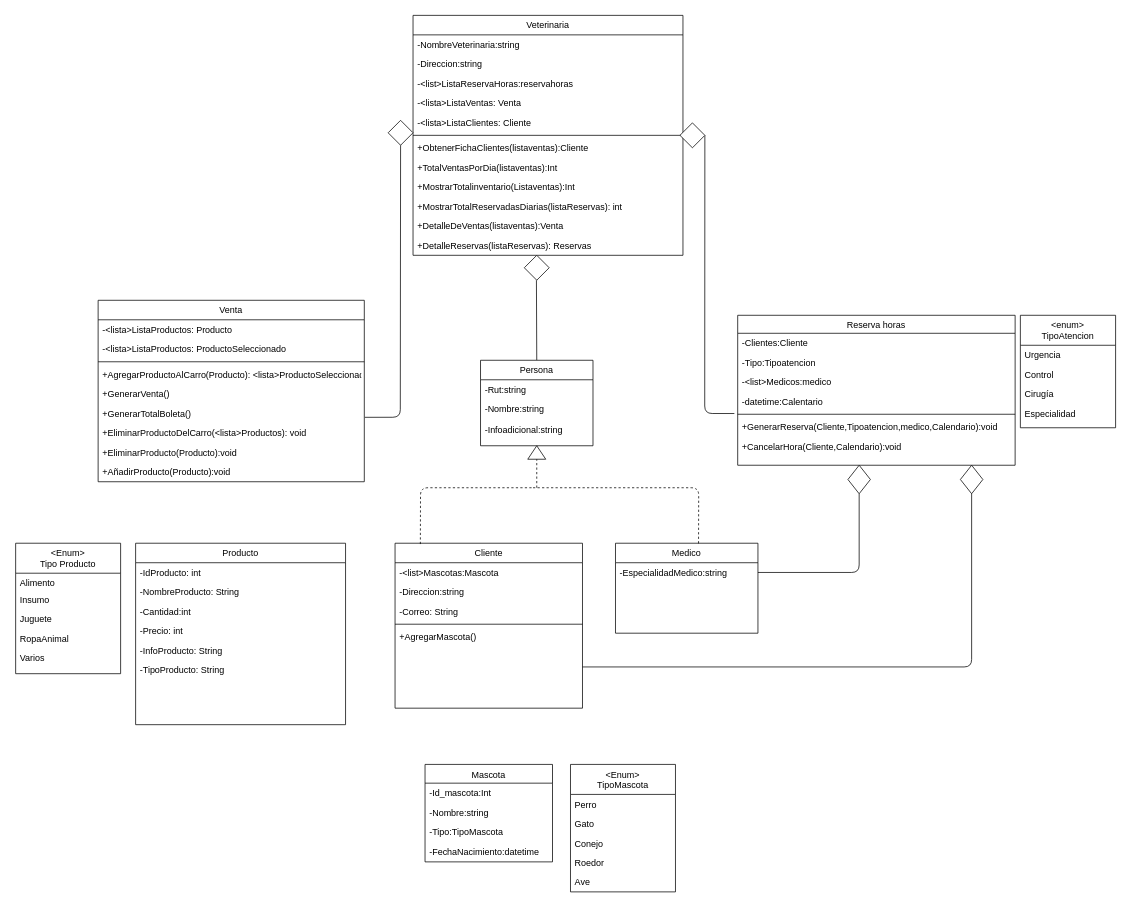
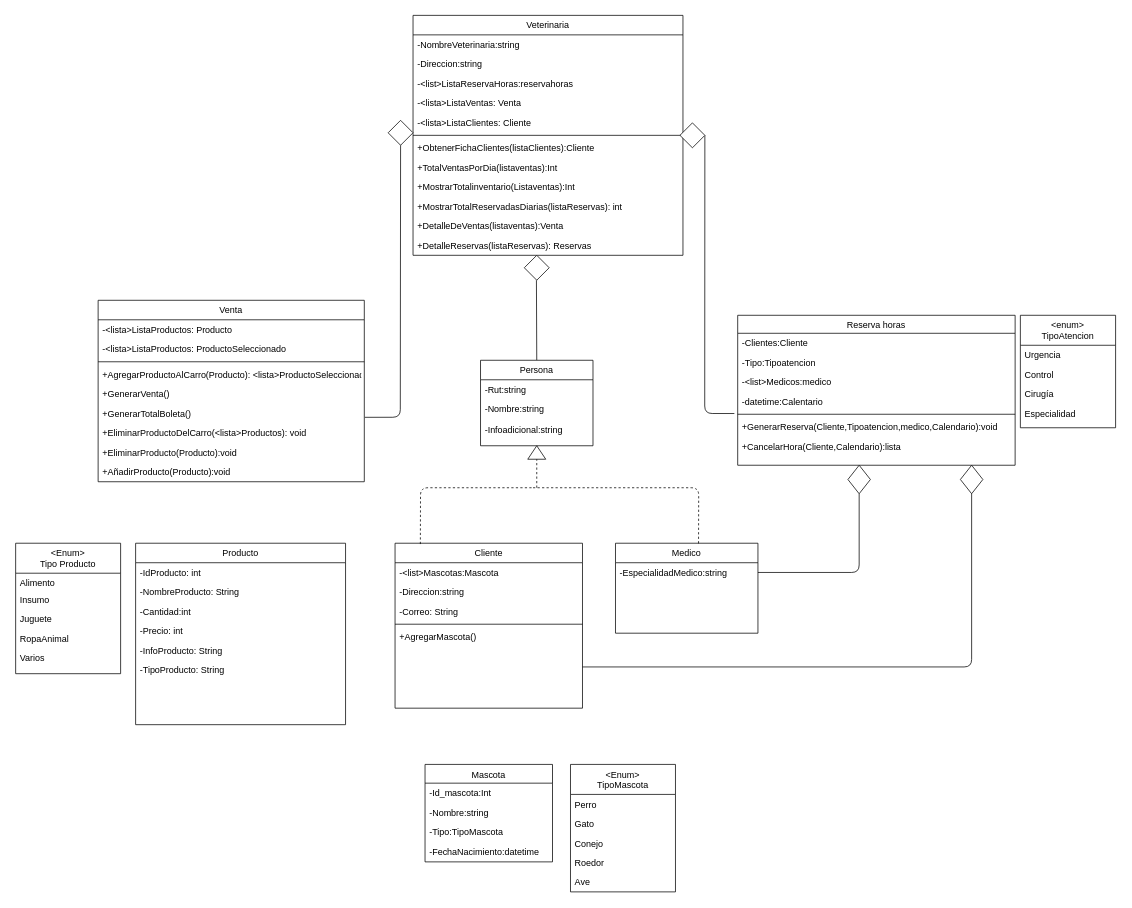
node "+ObtenerFichaClientes(listaventas):Cliente": label "+ObtenerFichaClientes(listaventas):Cliente" -> "+ObtenerFichaClientes(listaClientes):Cliente"
node "+CancelarHora(Cliente,Calendario):void": label "+CancelarHora(Cliente,Calendario):void" -> "+CancelarHora(Cliente,Calendario):lista"
